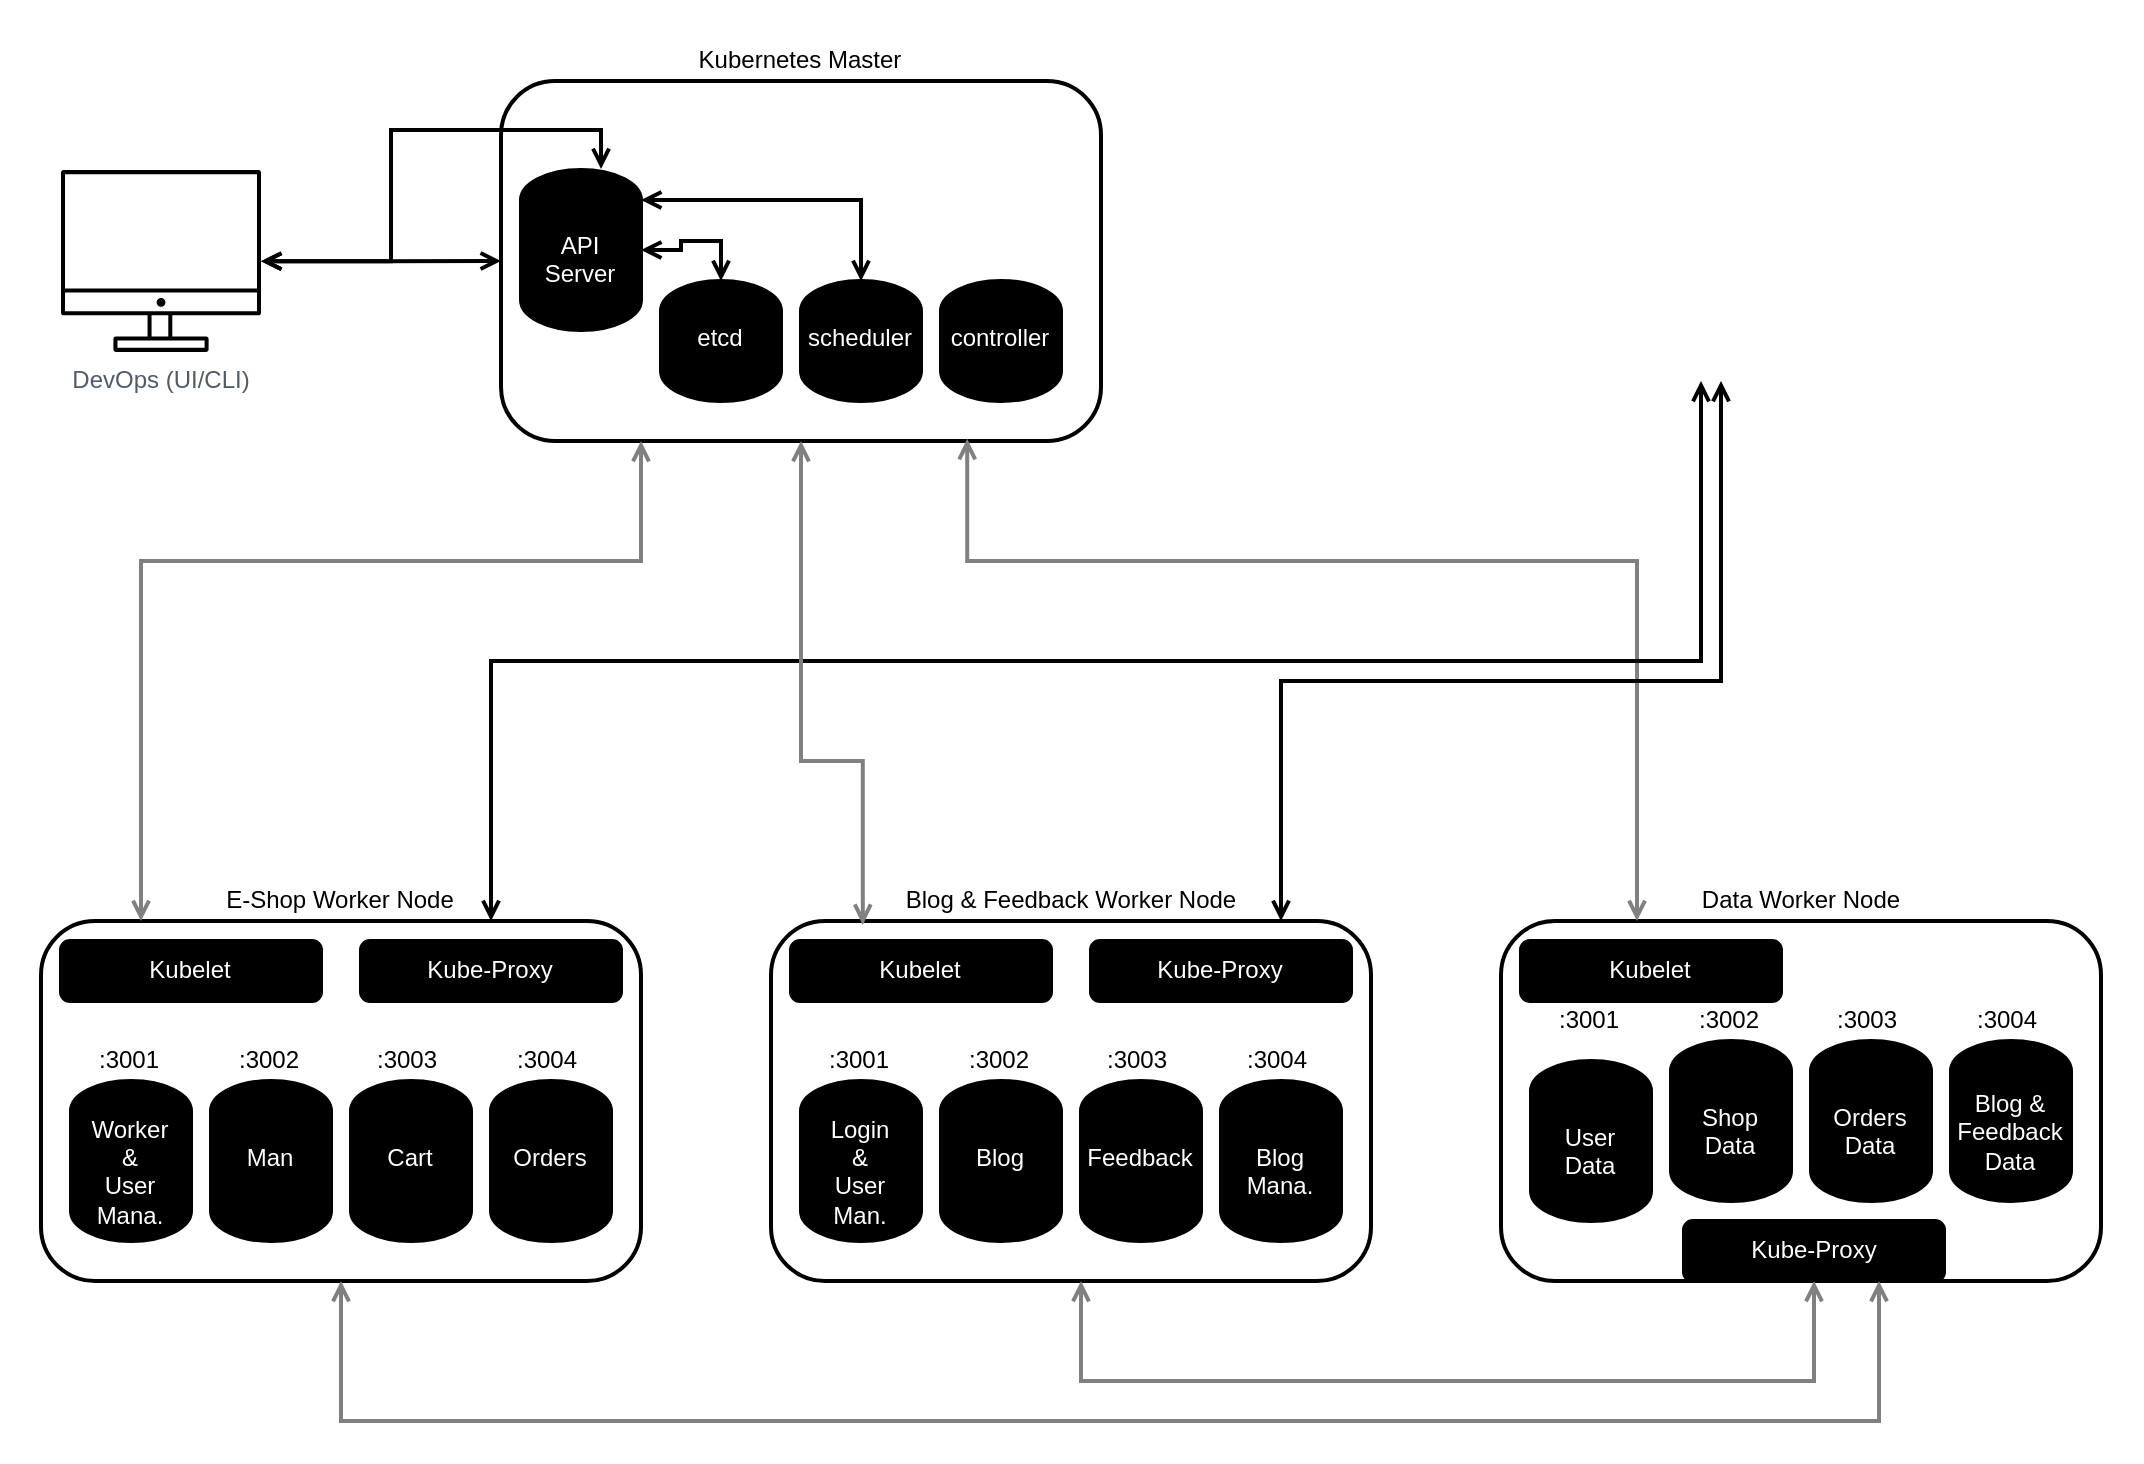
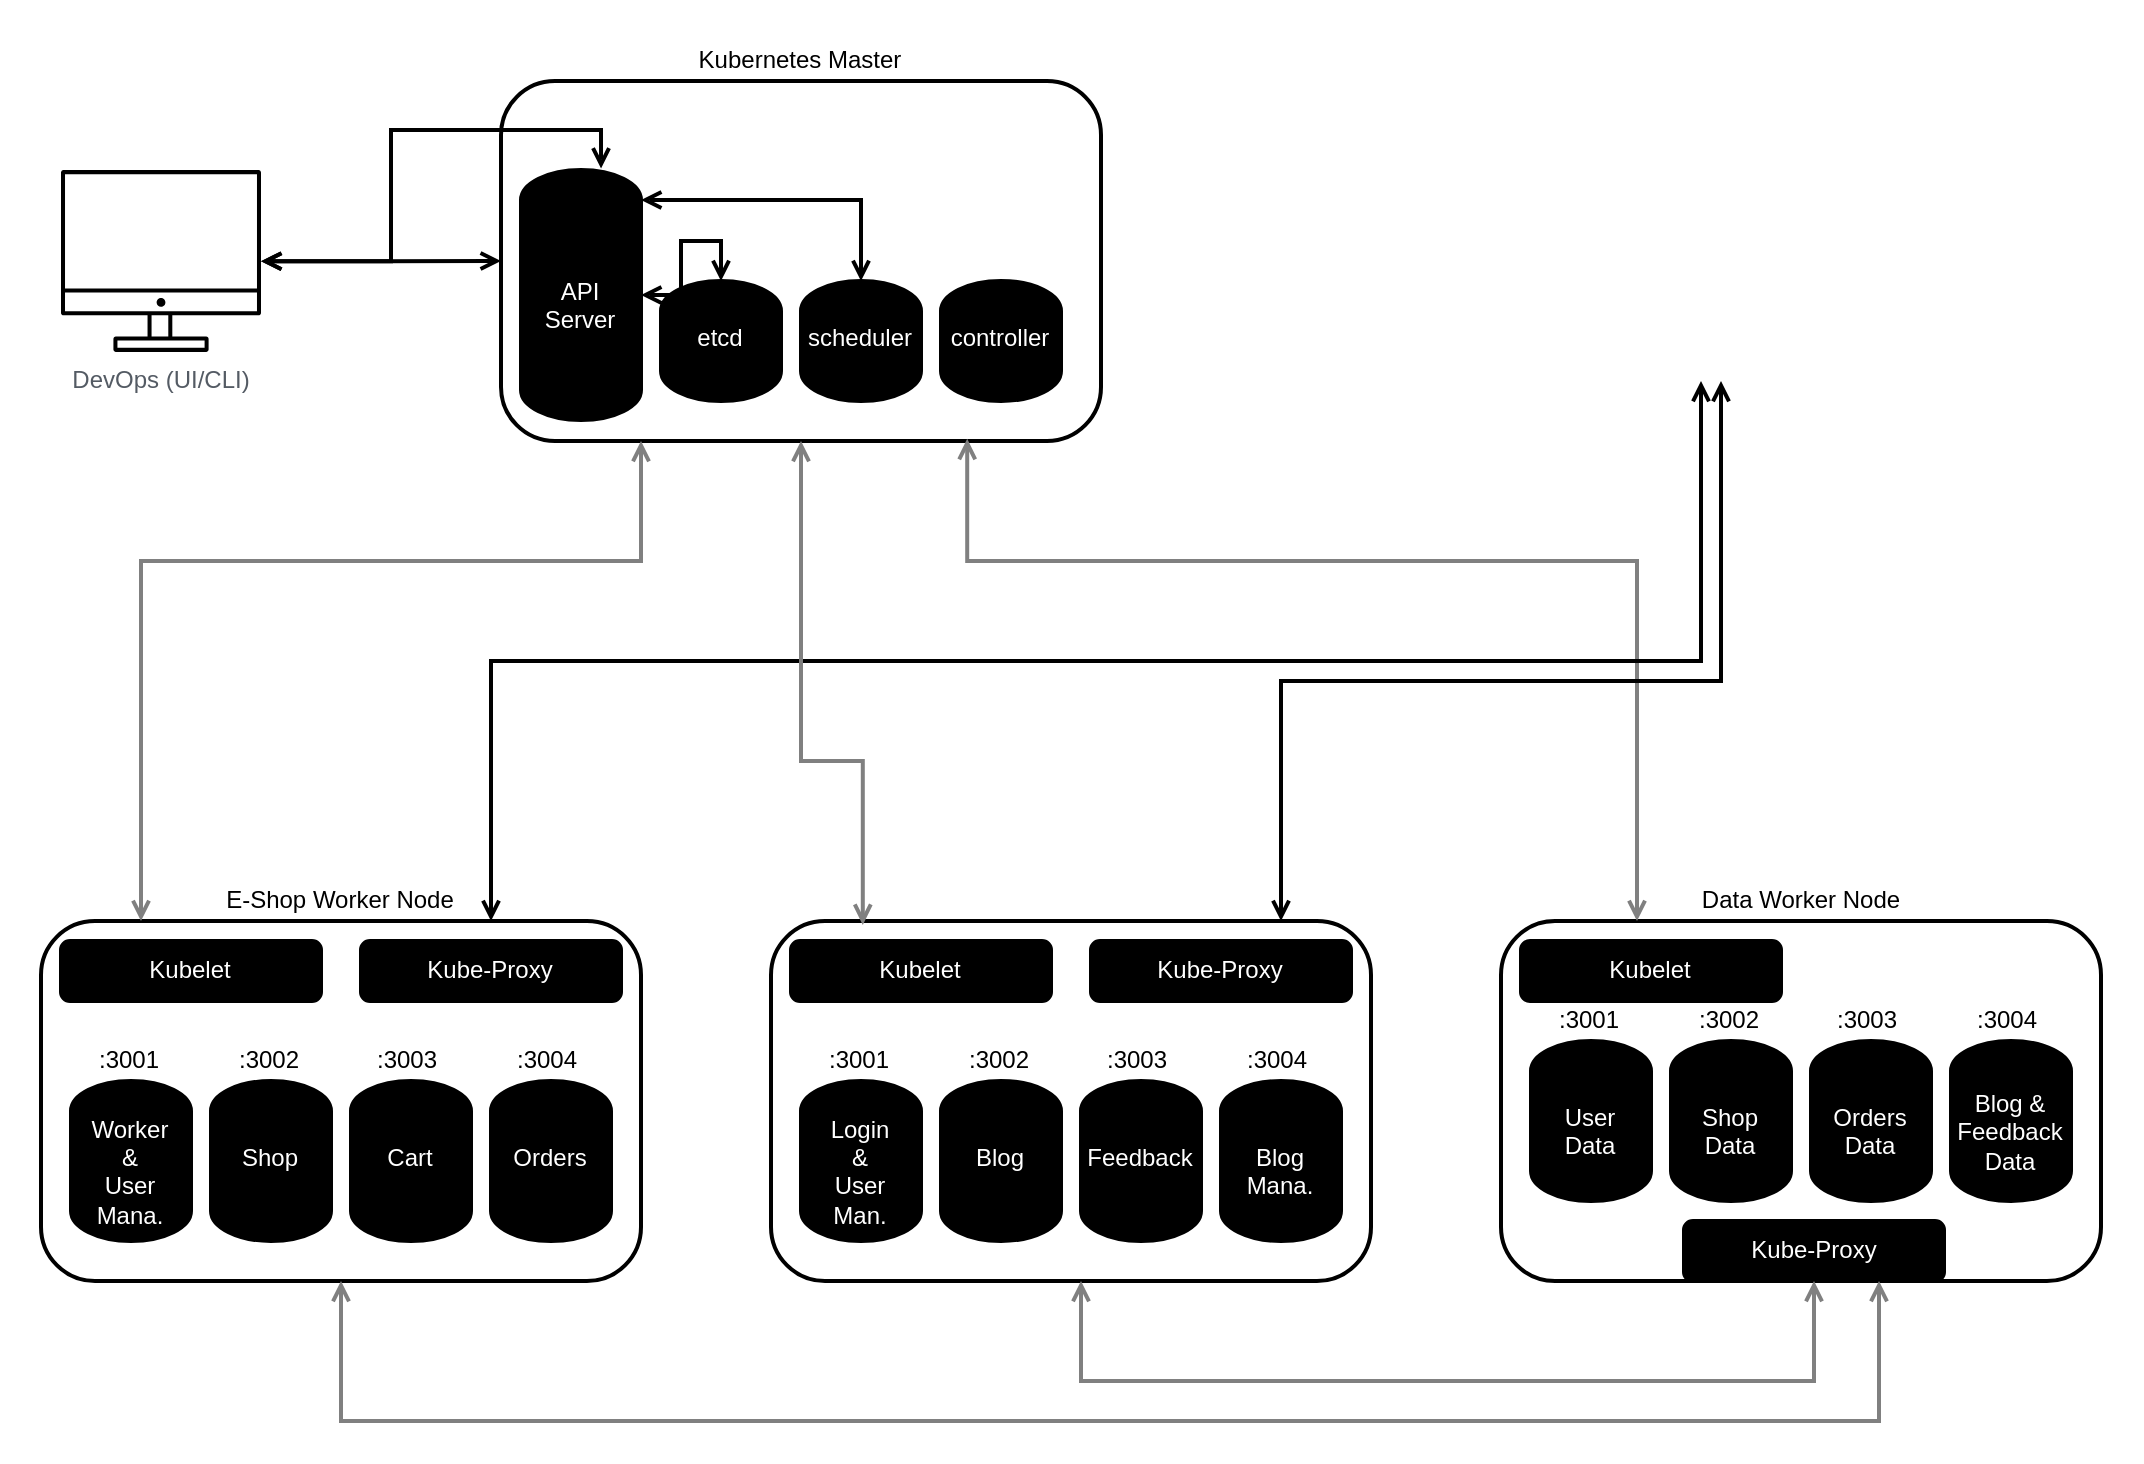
node "API Server": size 120x160 -> 120x250
node "Blog & Feedback Worker Node": removed
node "User Data": moved (1591, 1141) -> (1591, 1121)
node "Man": label "Man" -> "Shop"
